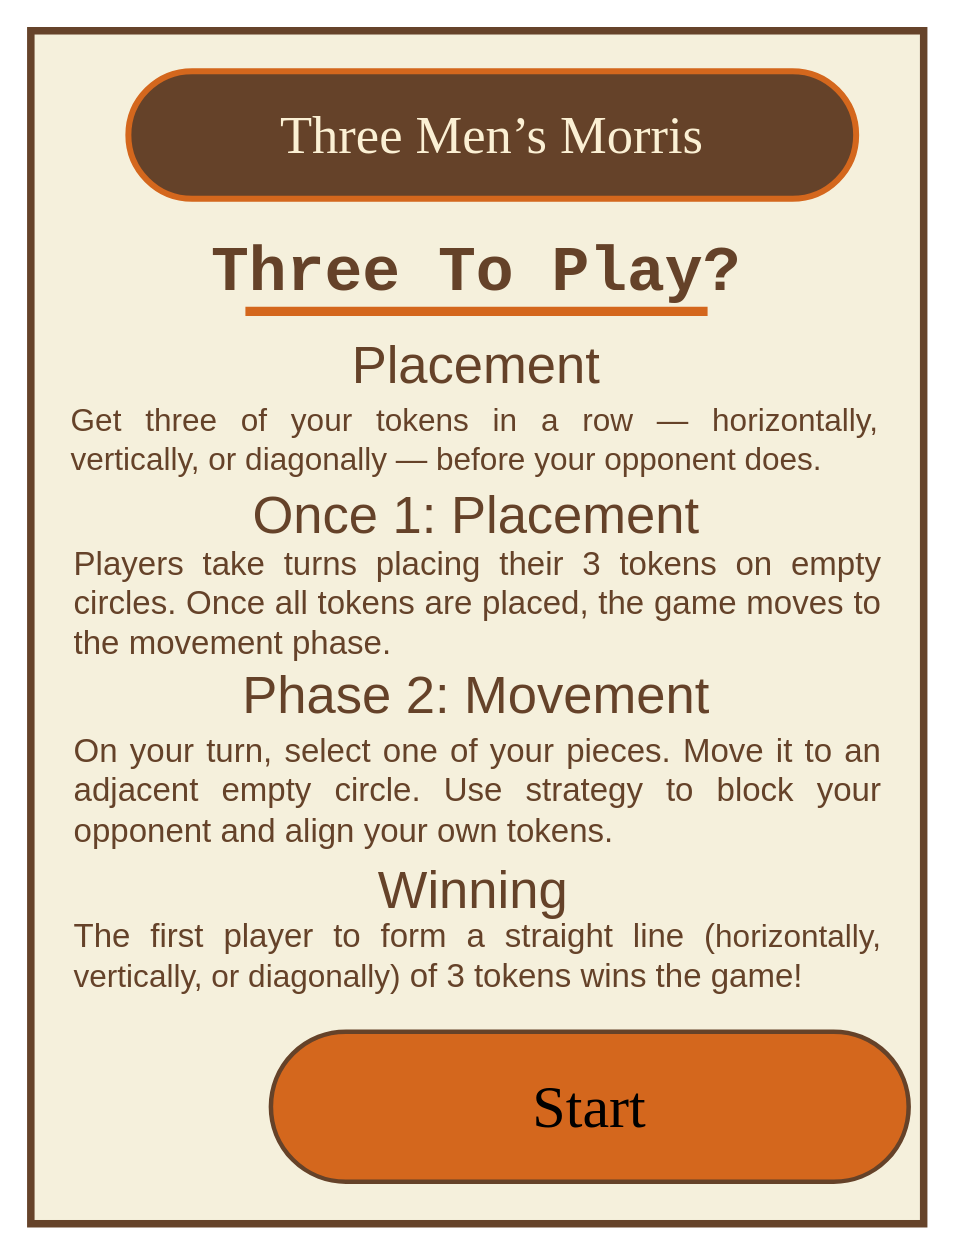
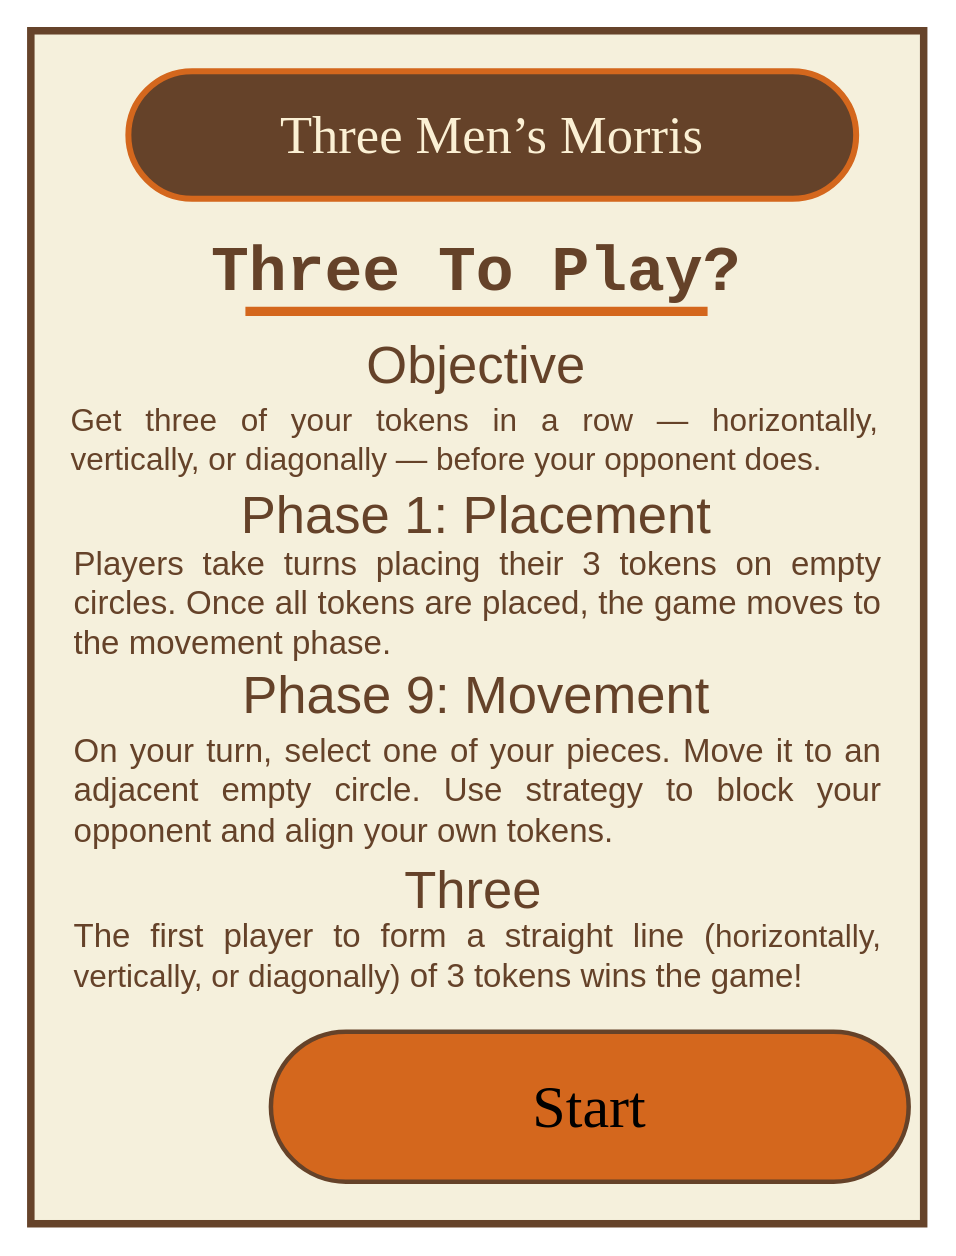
node "Placement": label "Placement" -> "Objective"
node "Once 1: Placement": label "Once 1: Placement" -> "Phase 1: Placement"
node "Phase 2: Movement": label "Phase 2: Movement" -> "Phase 9: Movement"
node "Winning": label "Winning" -> "Three"
